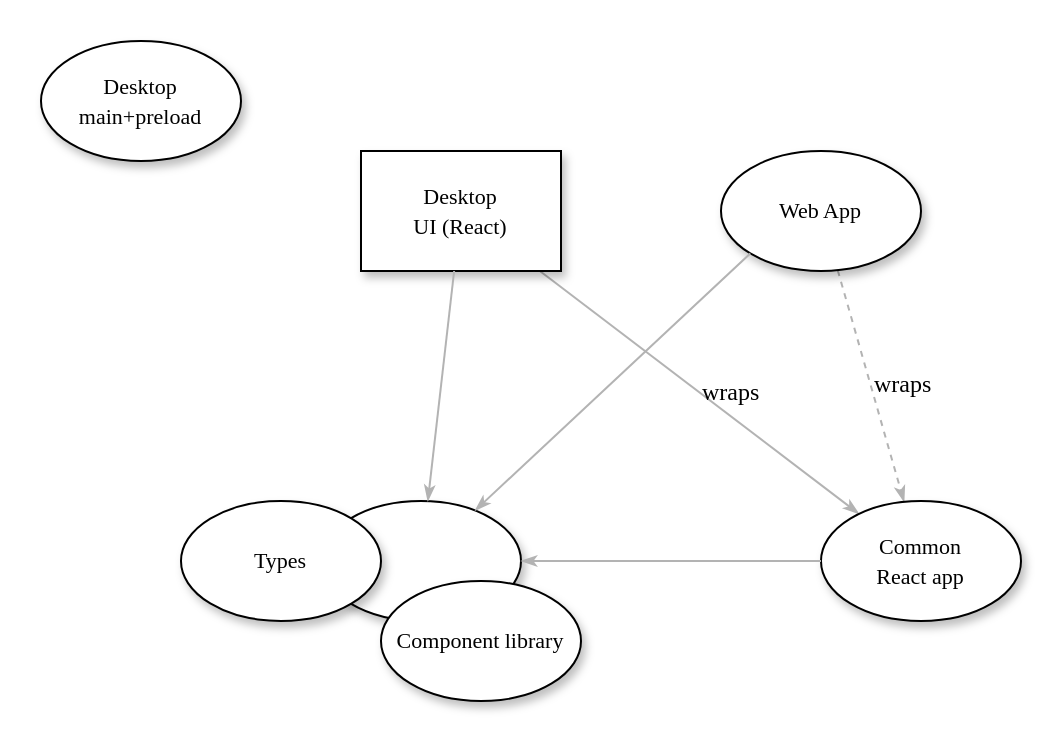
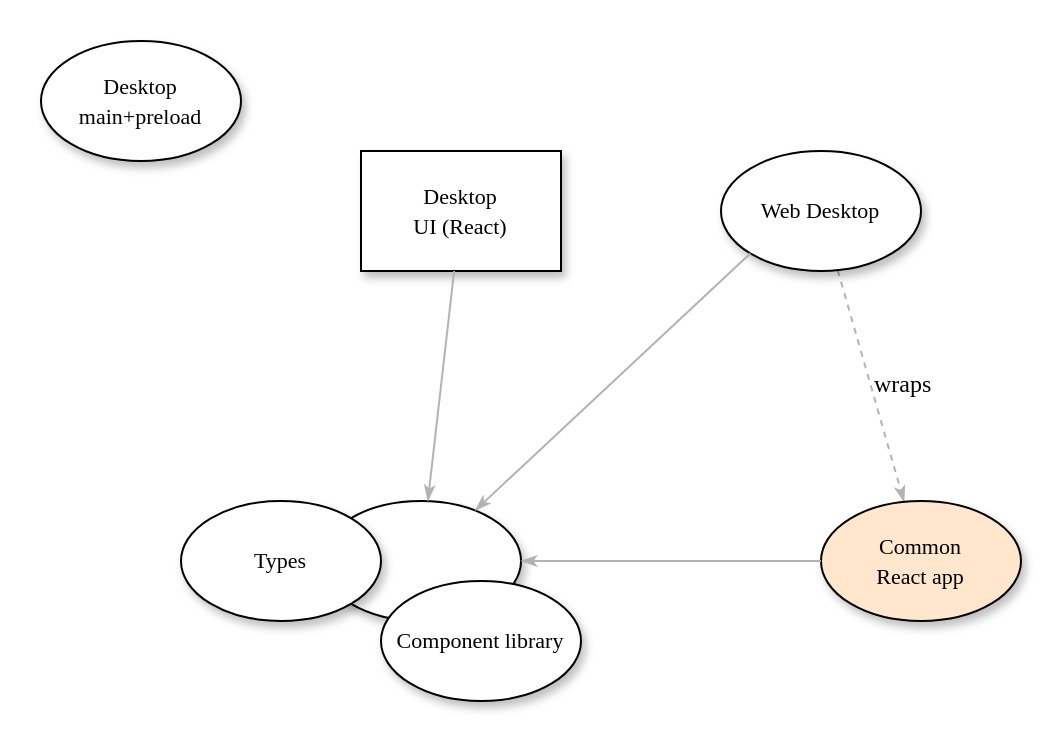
node "Web App": label "Web App" -> "Web Desktop"
edge "Desktop UI (React)" -> "Common React app": removed, label "wraps"
node "Common React app": fillcolor #ffffff -> #ffe6cc
